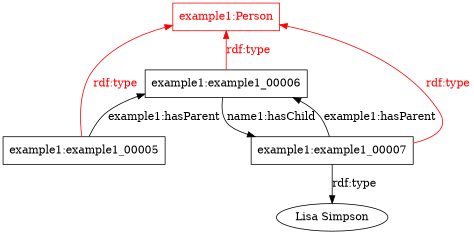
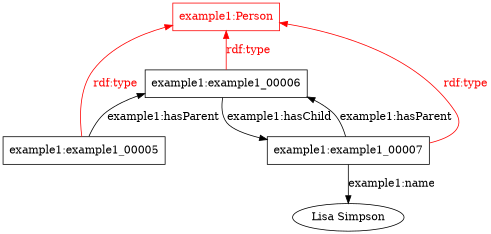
edge "example1:example1_00006" -> "example1:example1_00007": label "name1:hasChild" -> "example1:hasChild"
edge "example1:example1_00007" -> "Lisa Simpson": label "rdf:type" -> "example1:name"
